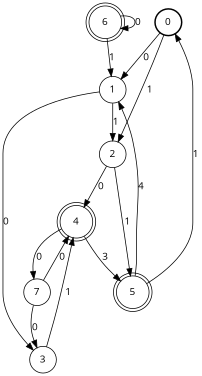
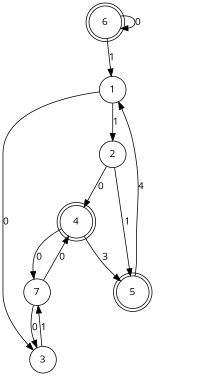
node "0": removed
edge "3" -> "4": now "3" -> "7"
